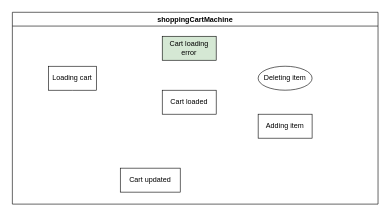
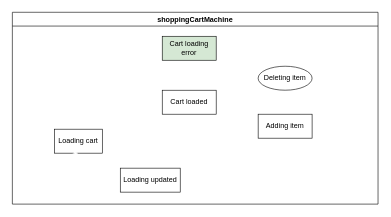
node "Loading cart": moved (72, 78) -> (78, 141)
node "Cart updated": label "Cart updated" -> "Loading updated"
